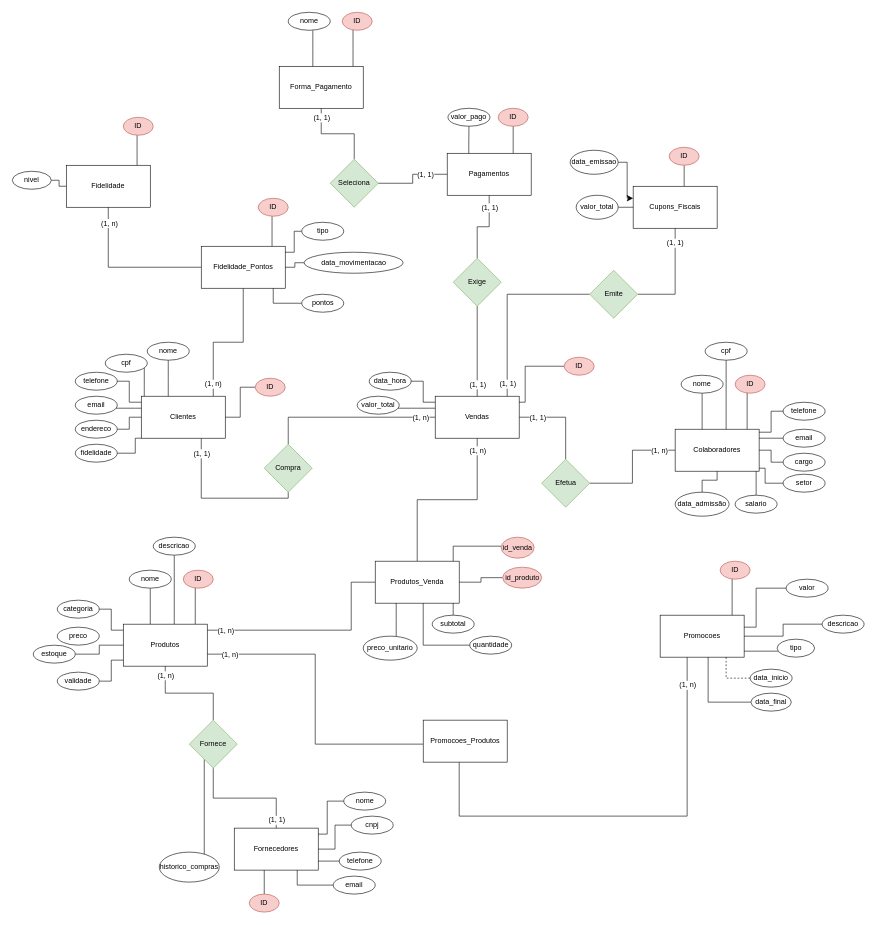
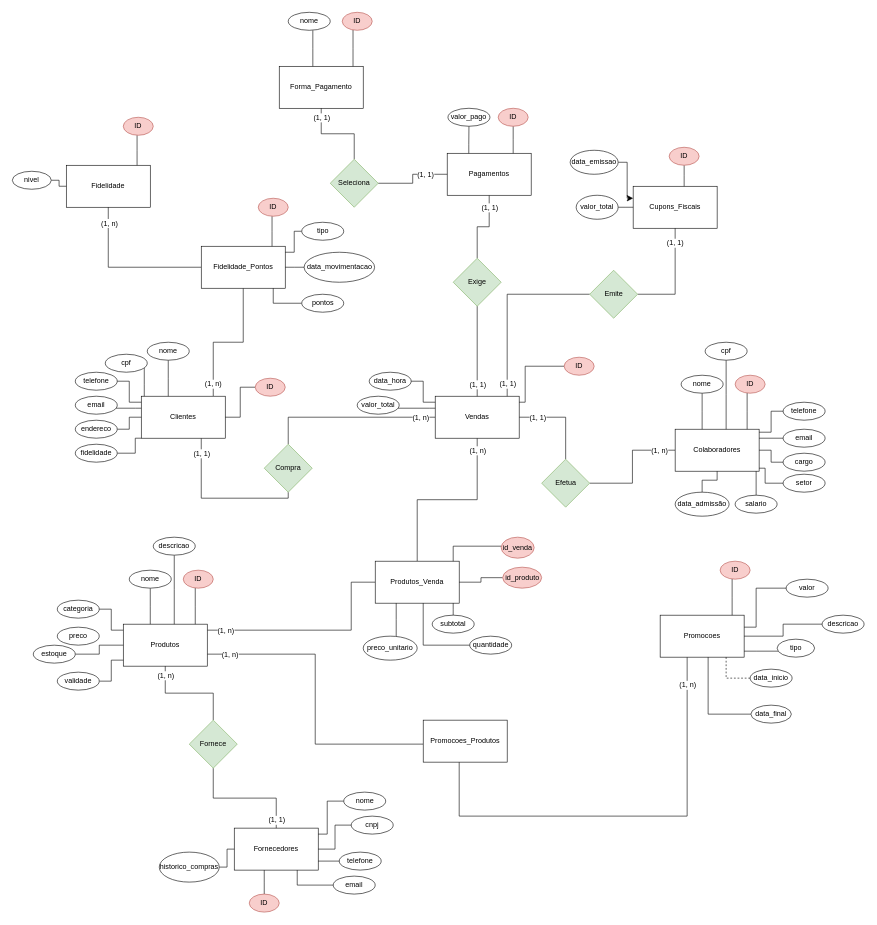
node "data_movimentacao": size 99x21 -> 71x30
node "data_final": moved (771, 702) -> (771, 714)
edge "Fornece" -- "historico_compras": now "Fornecedores" -- "historico_compras"
